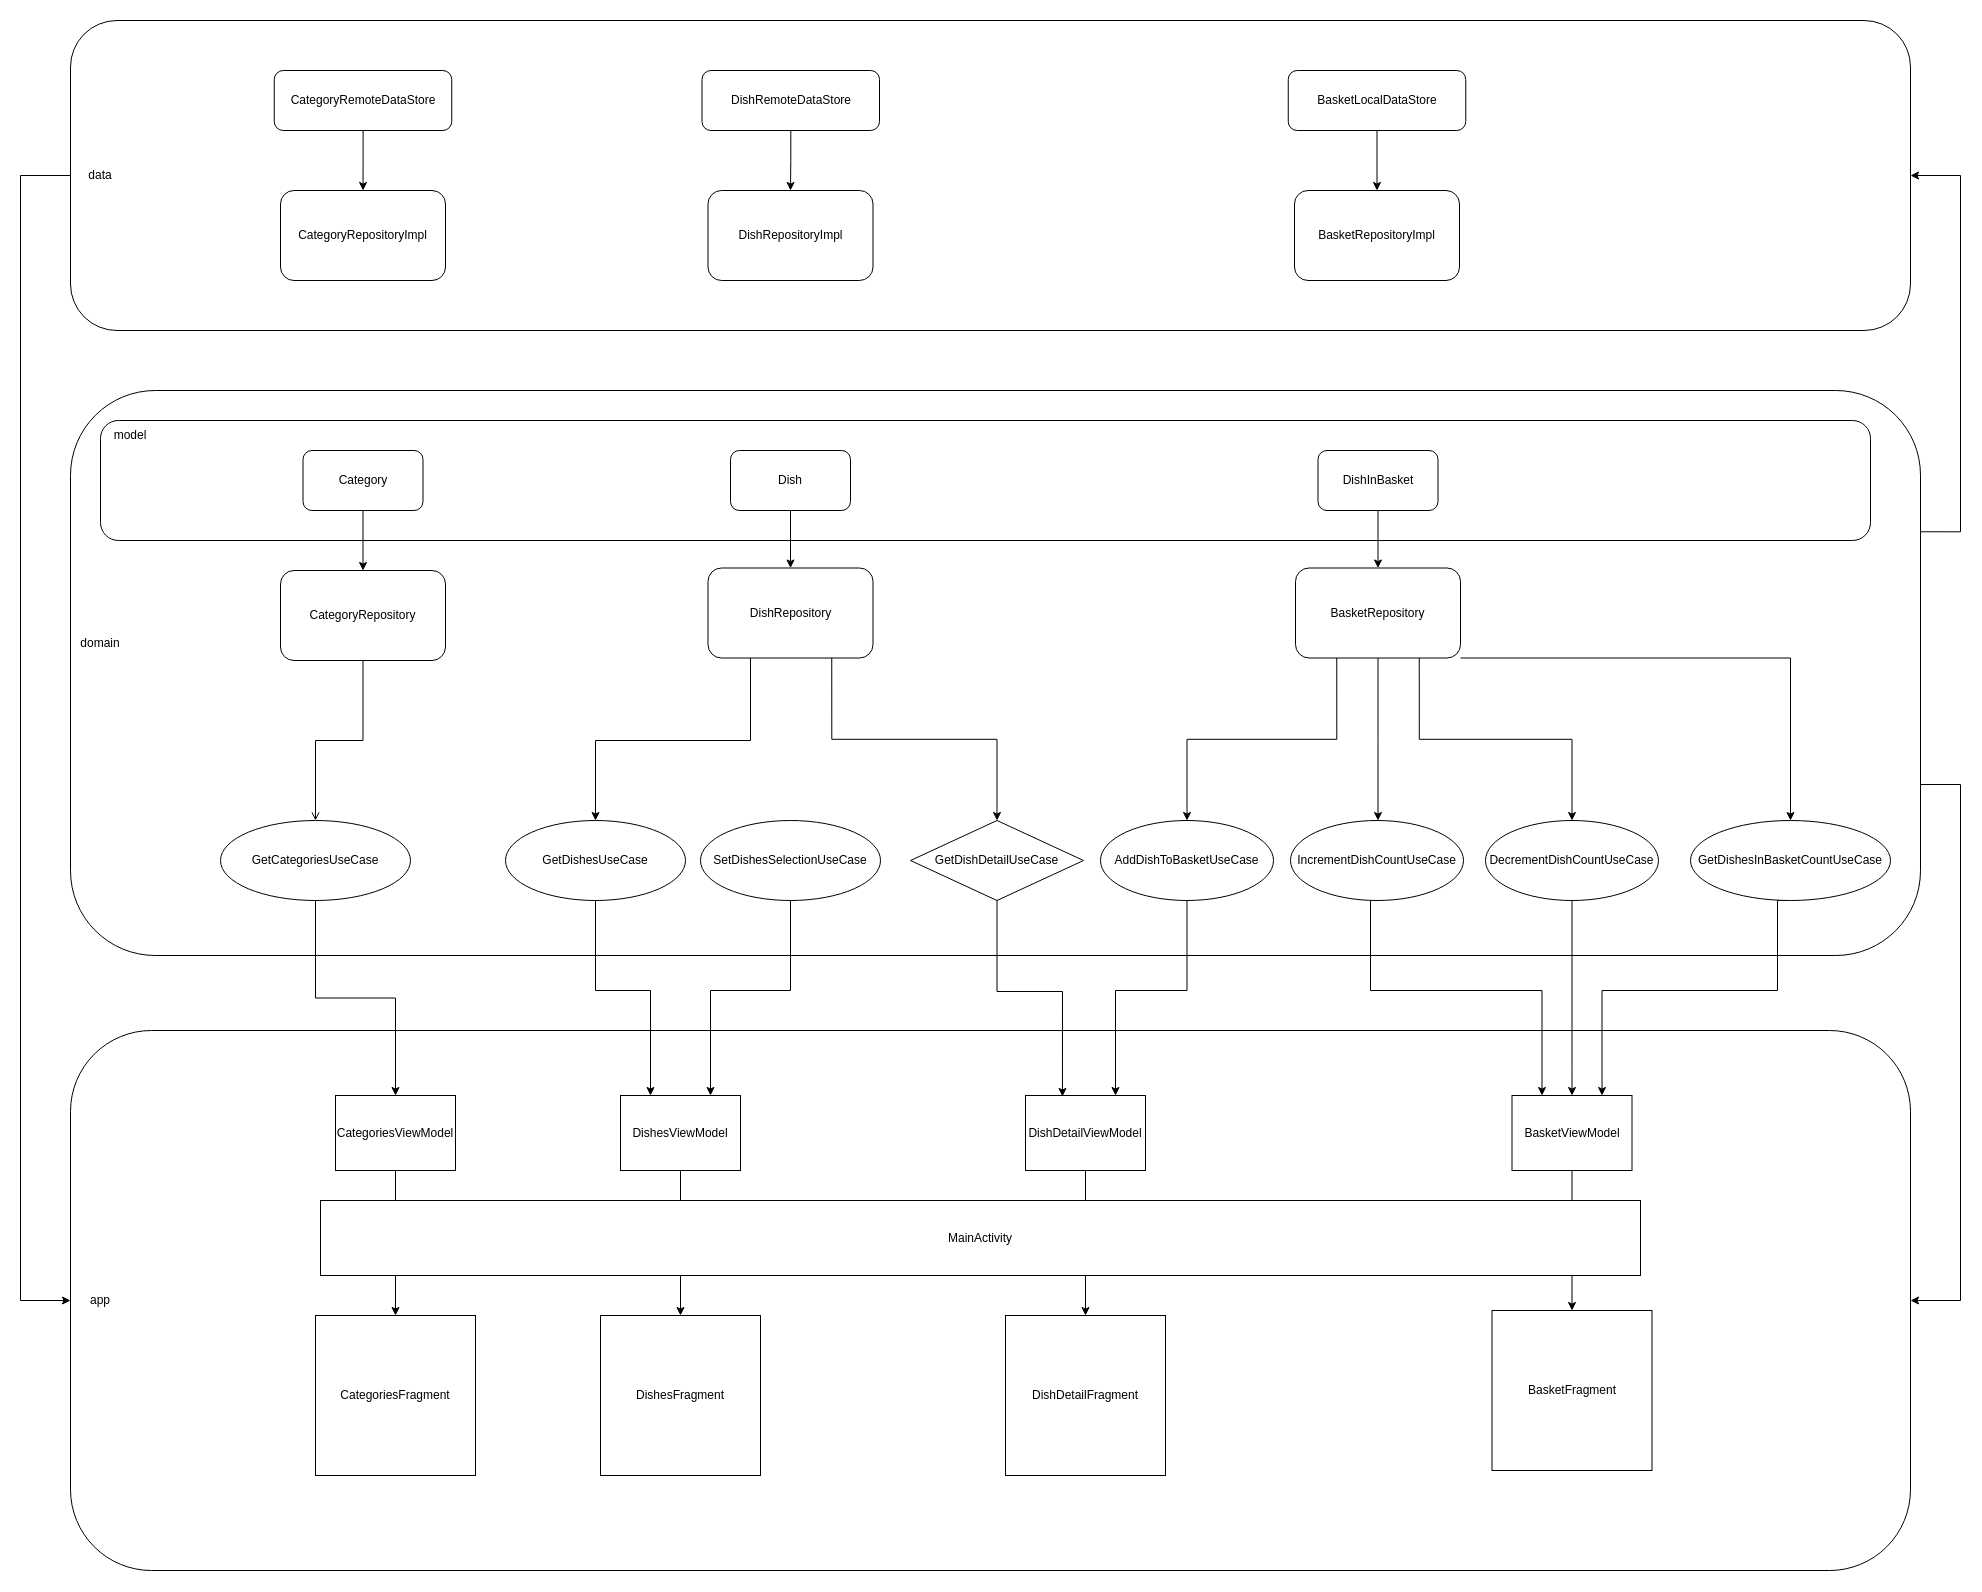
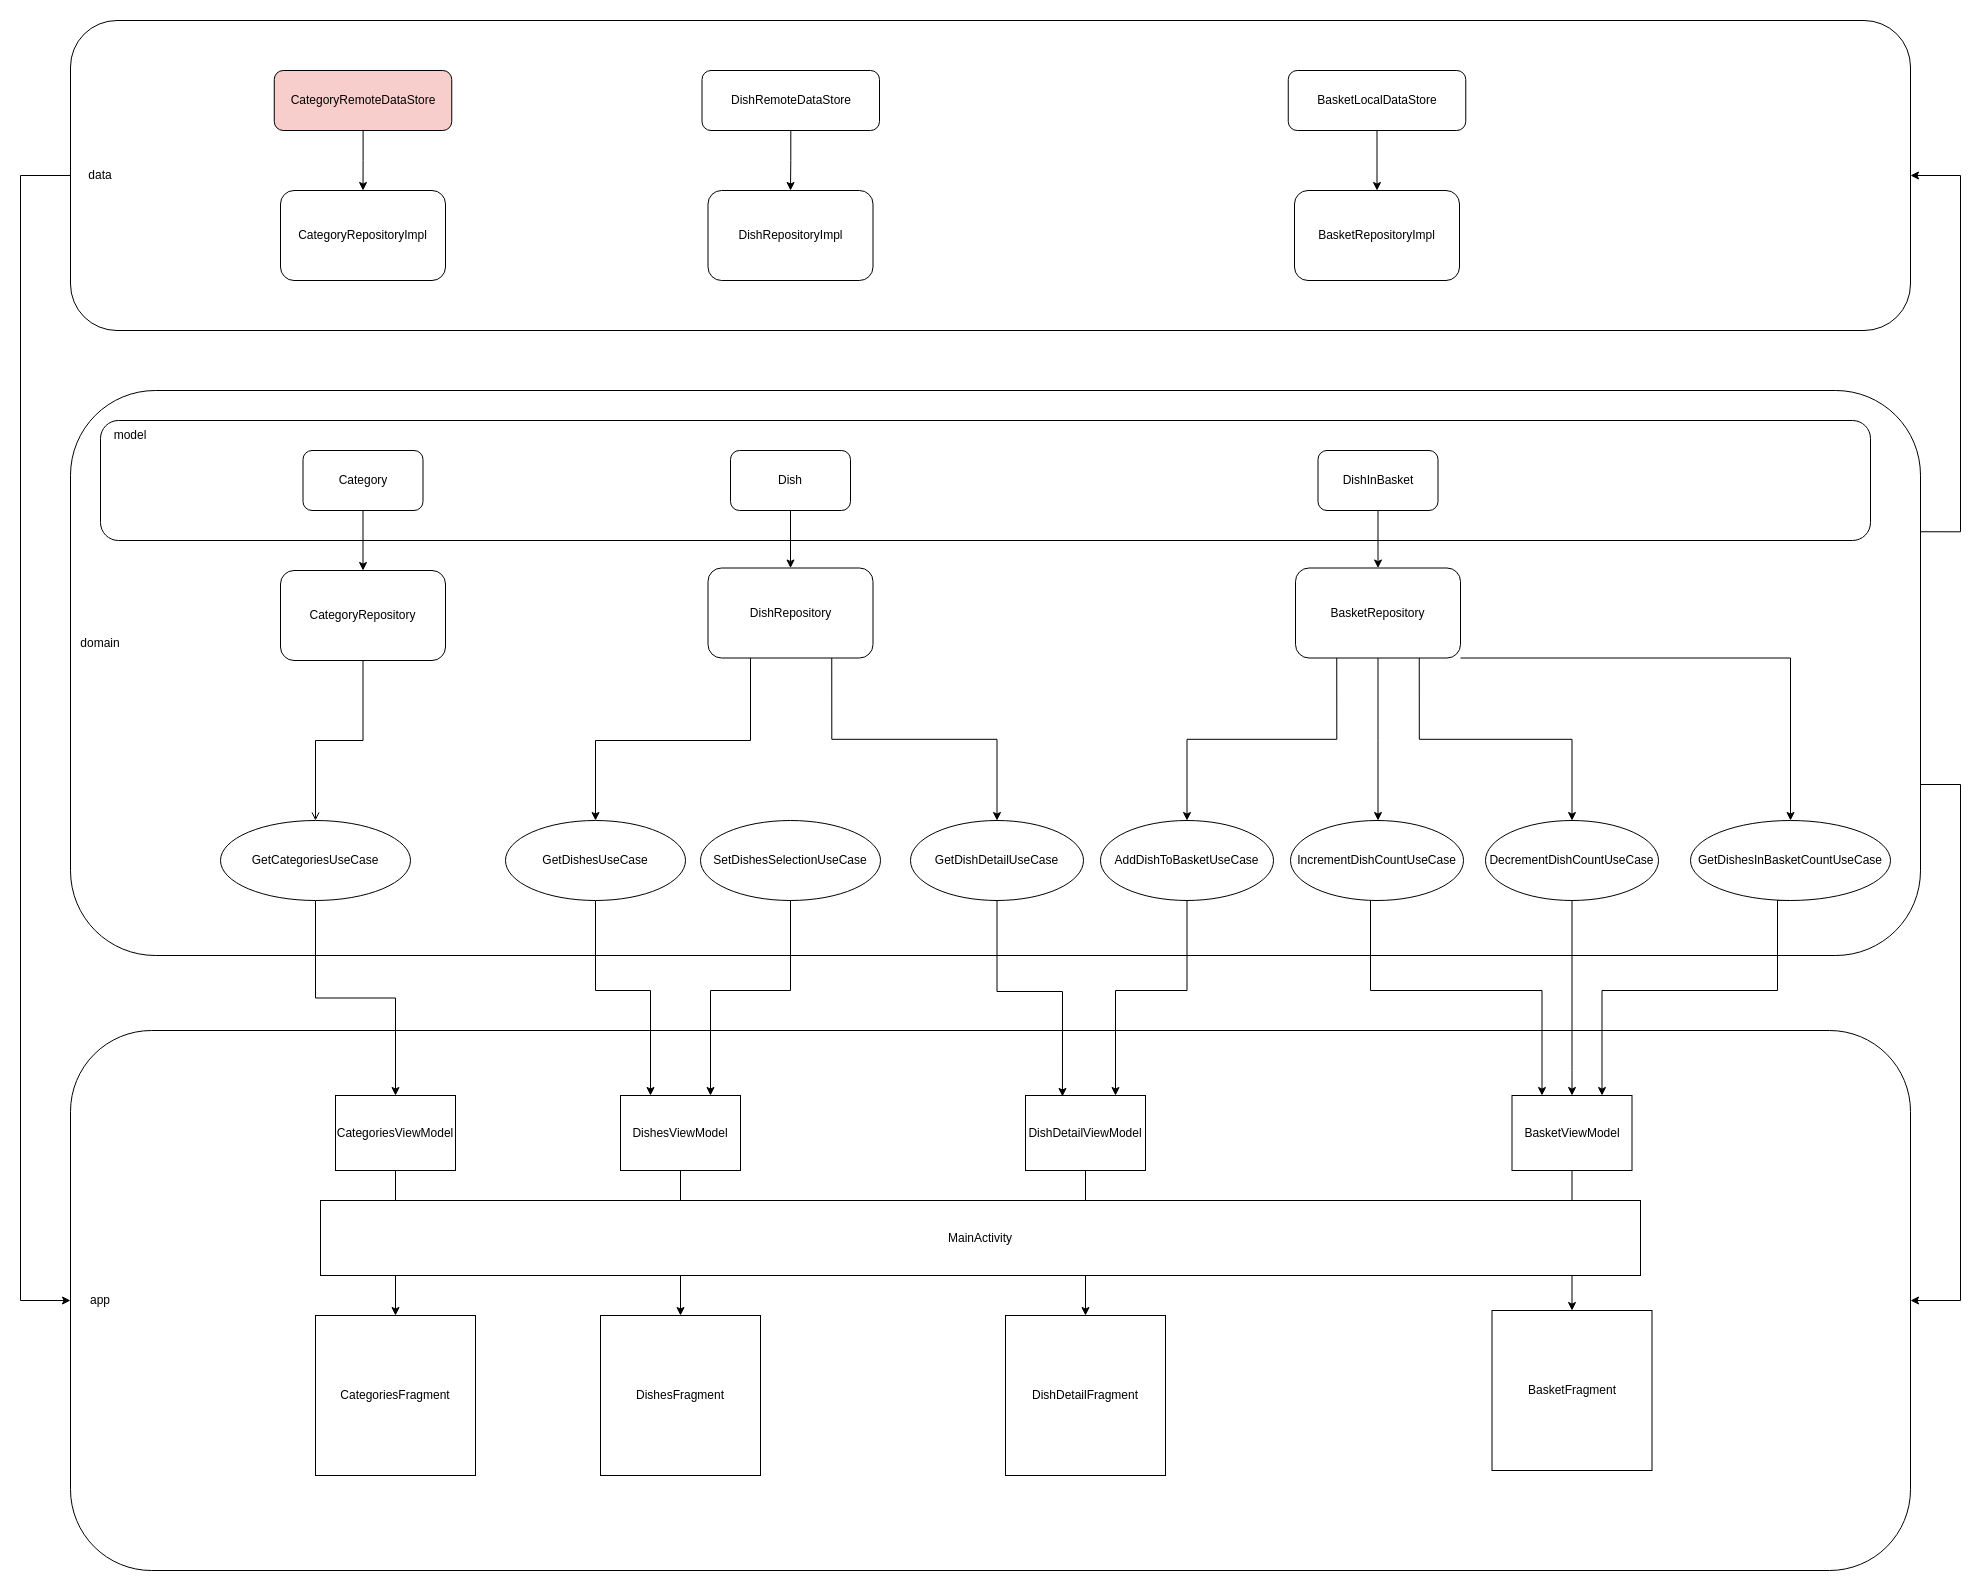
node "CategoryRemoteDataStore": fillcolor #ffffff -> #f8cecc
node "GetDishDetailUseCase": shape diamond -> ellipse
